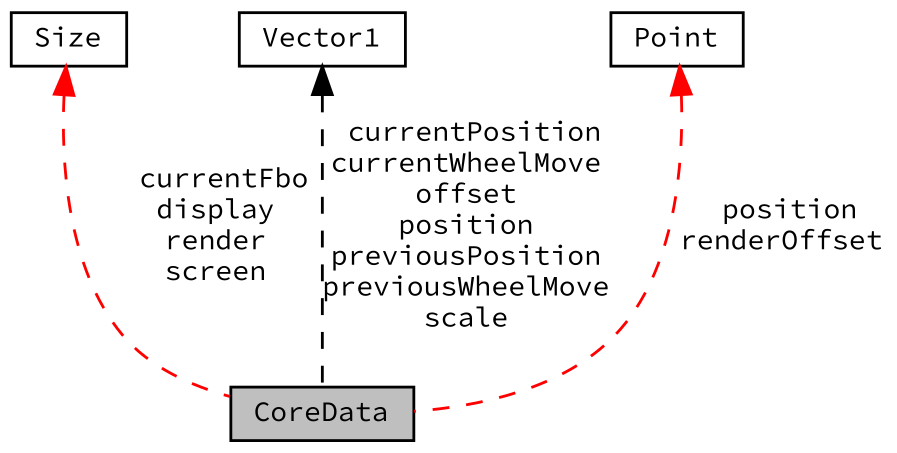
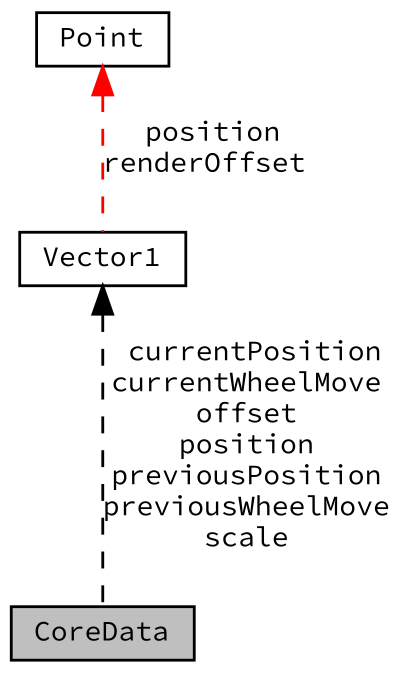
node "Size": removed
edge "CoreData" -> "Point": now "Vector1" -> "Point"
